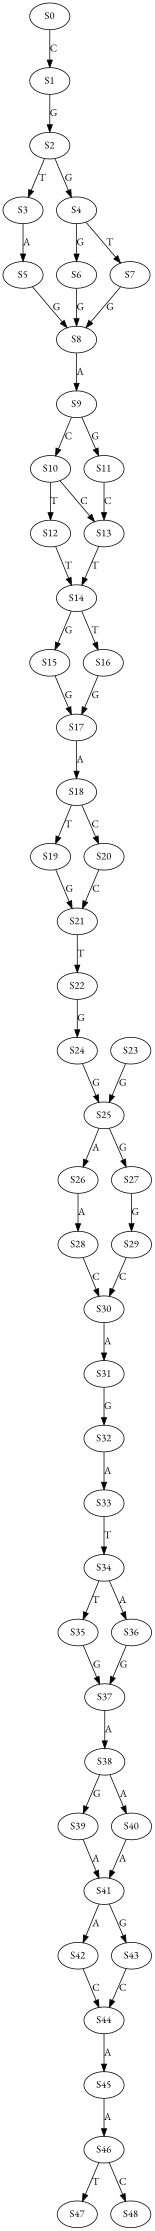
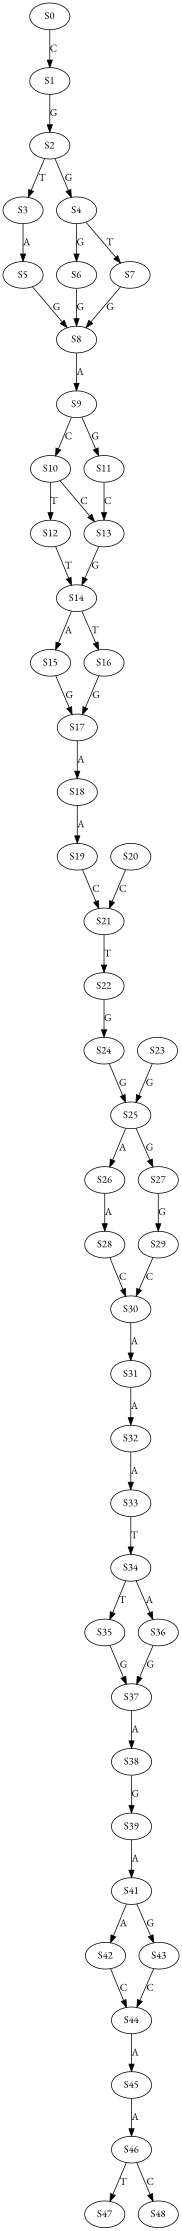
edge "S13" -> "S14": label "T" -> "G"
edge "S14" -> "S15": label "G" -> "A"
edge "S18" -> "S20": removed, label "C"
edge "S18" -> "S19": label "T" -> "A"
edge "S19" -> "S21": label "G" -> "C"
edge "S31" -> "S32": label "G" -> "A"
node "S40": removed
